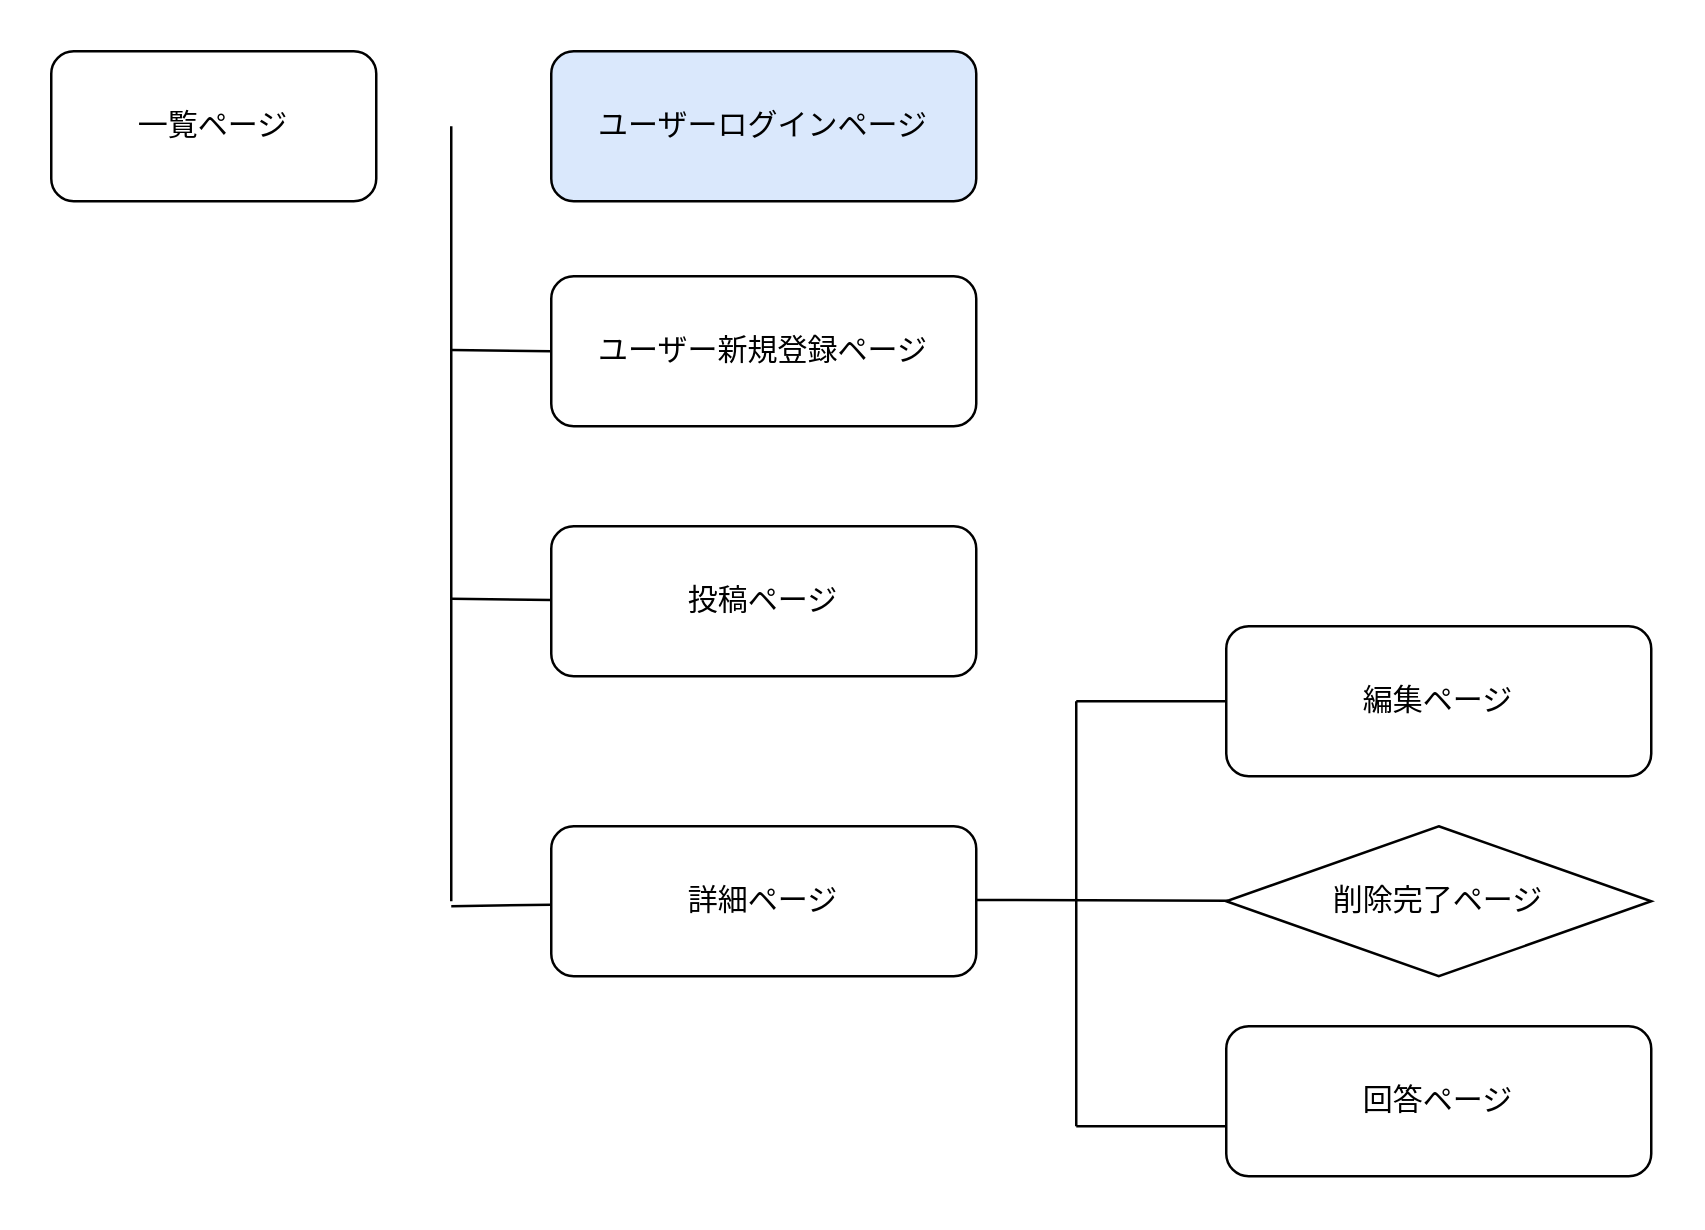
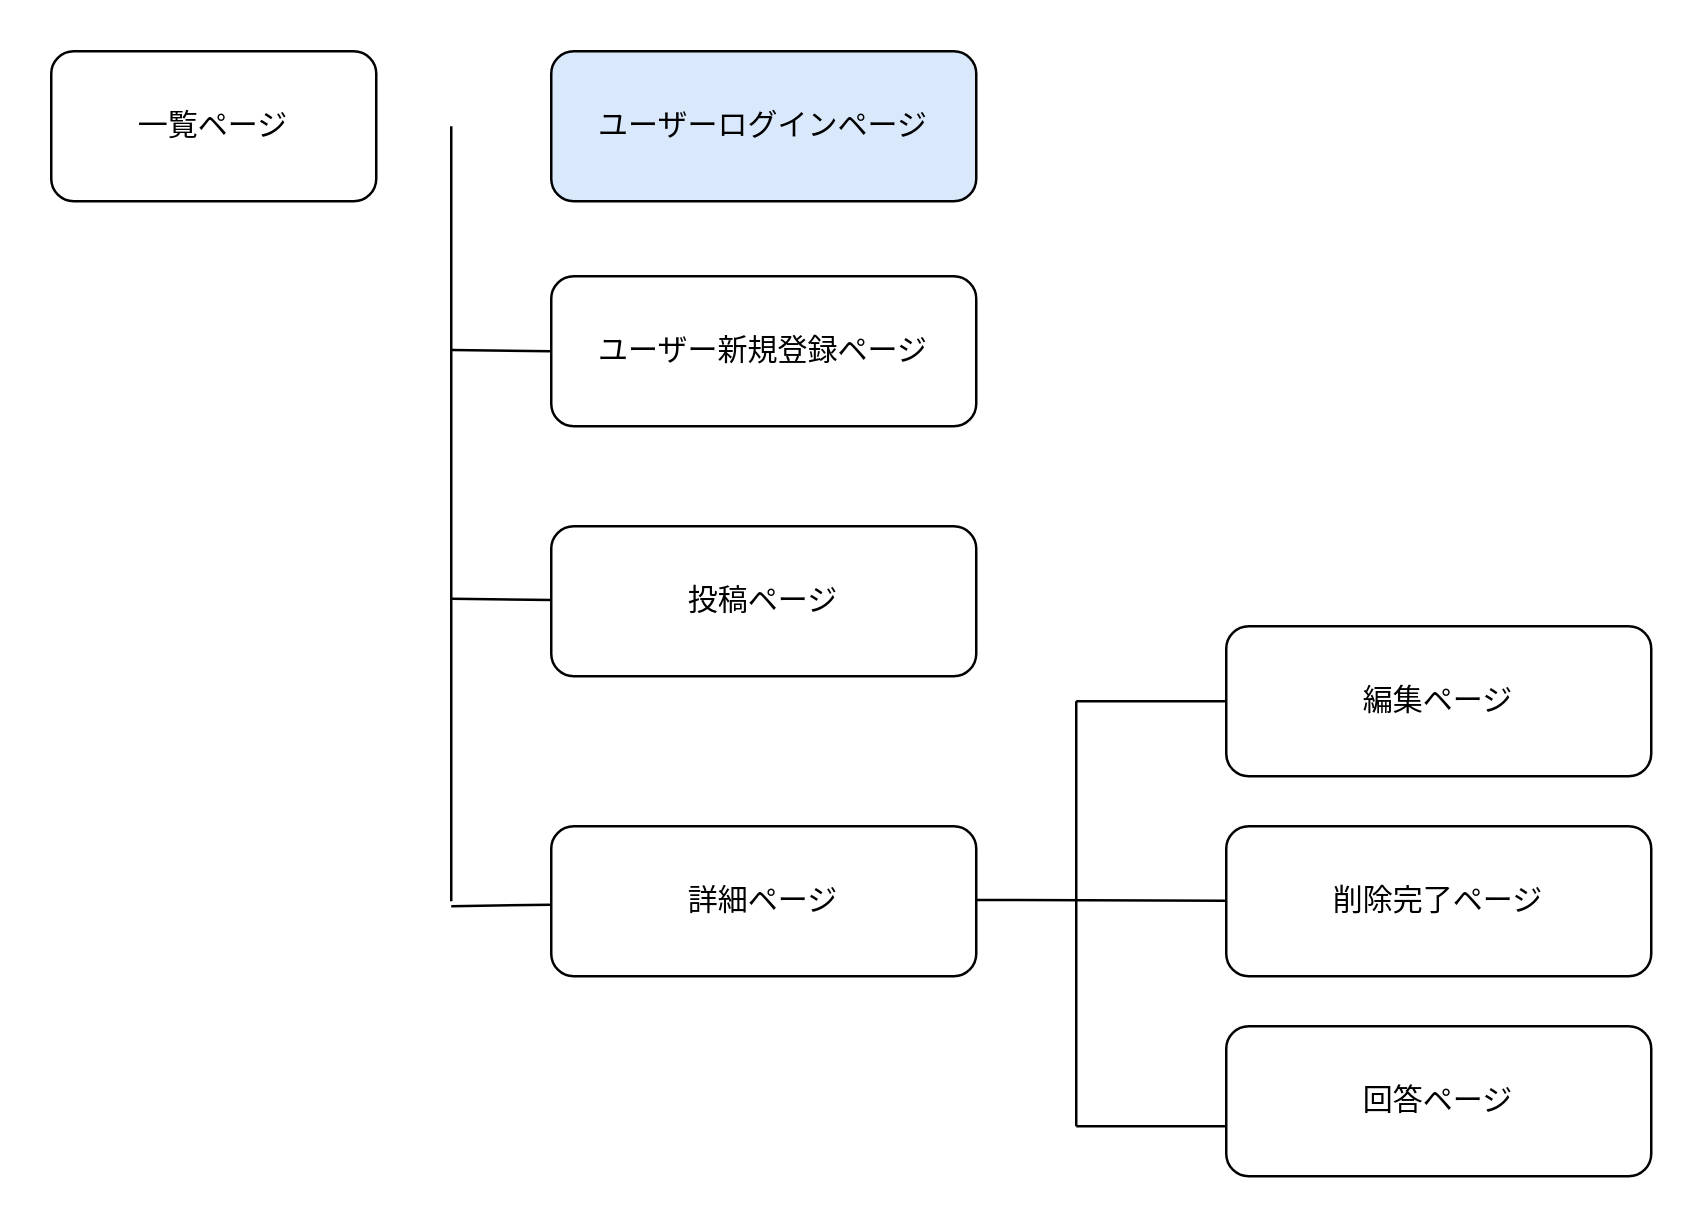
node "削除完了ページ": shape diamond -> rounded rectangle
